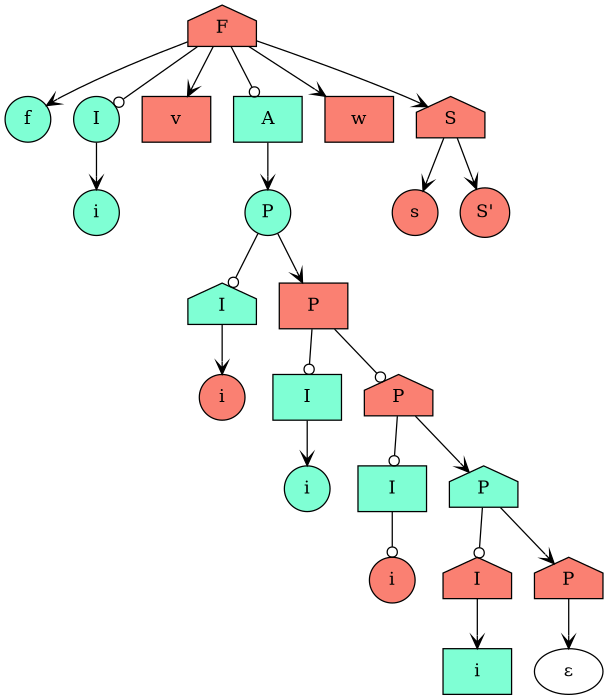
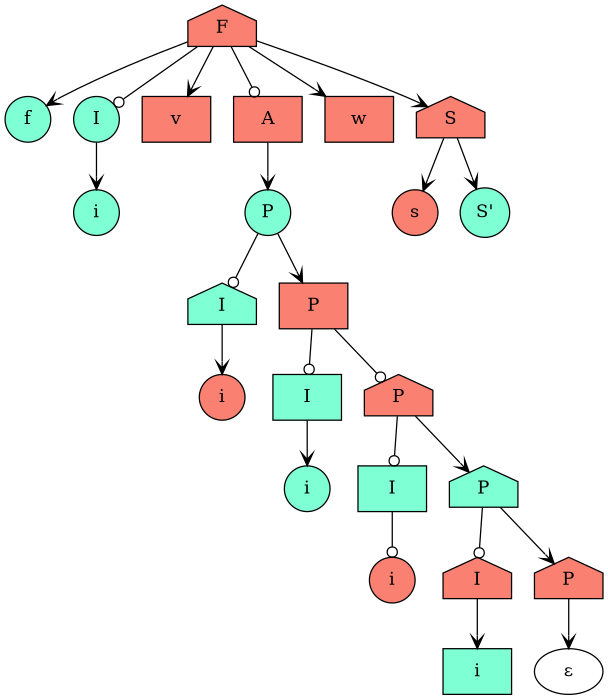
node "A": fillcolor aquamarine -> salmon
node "S'": fillcolor salmon -> aquamarine
